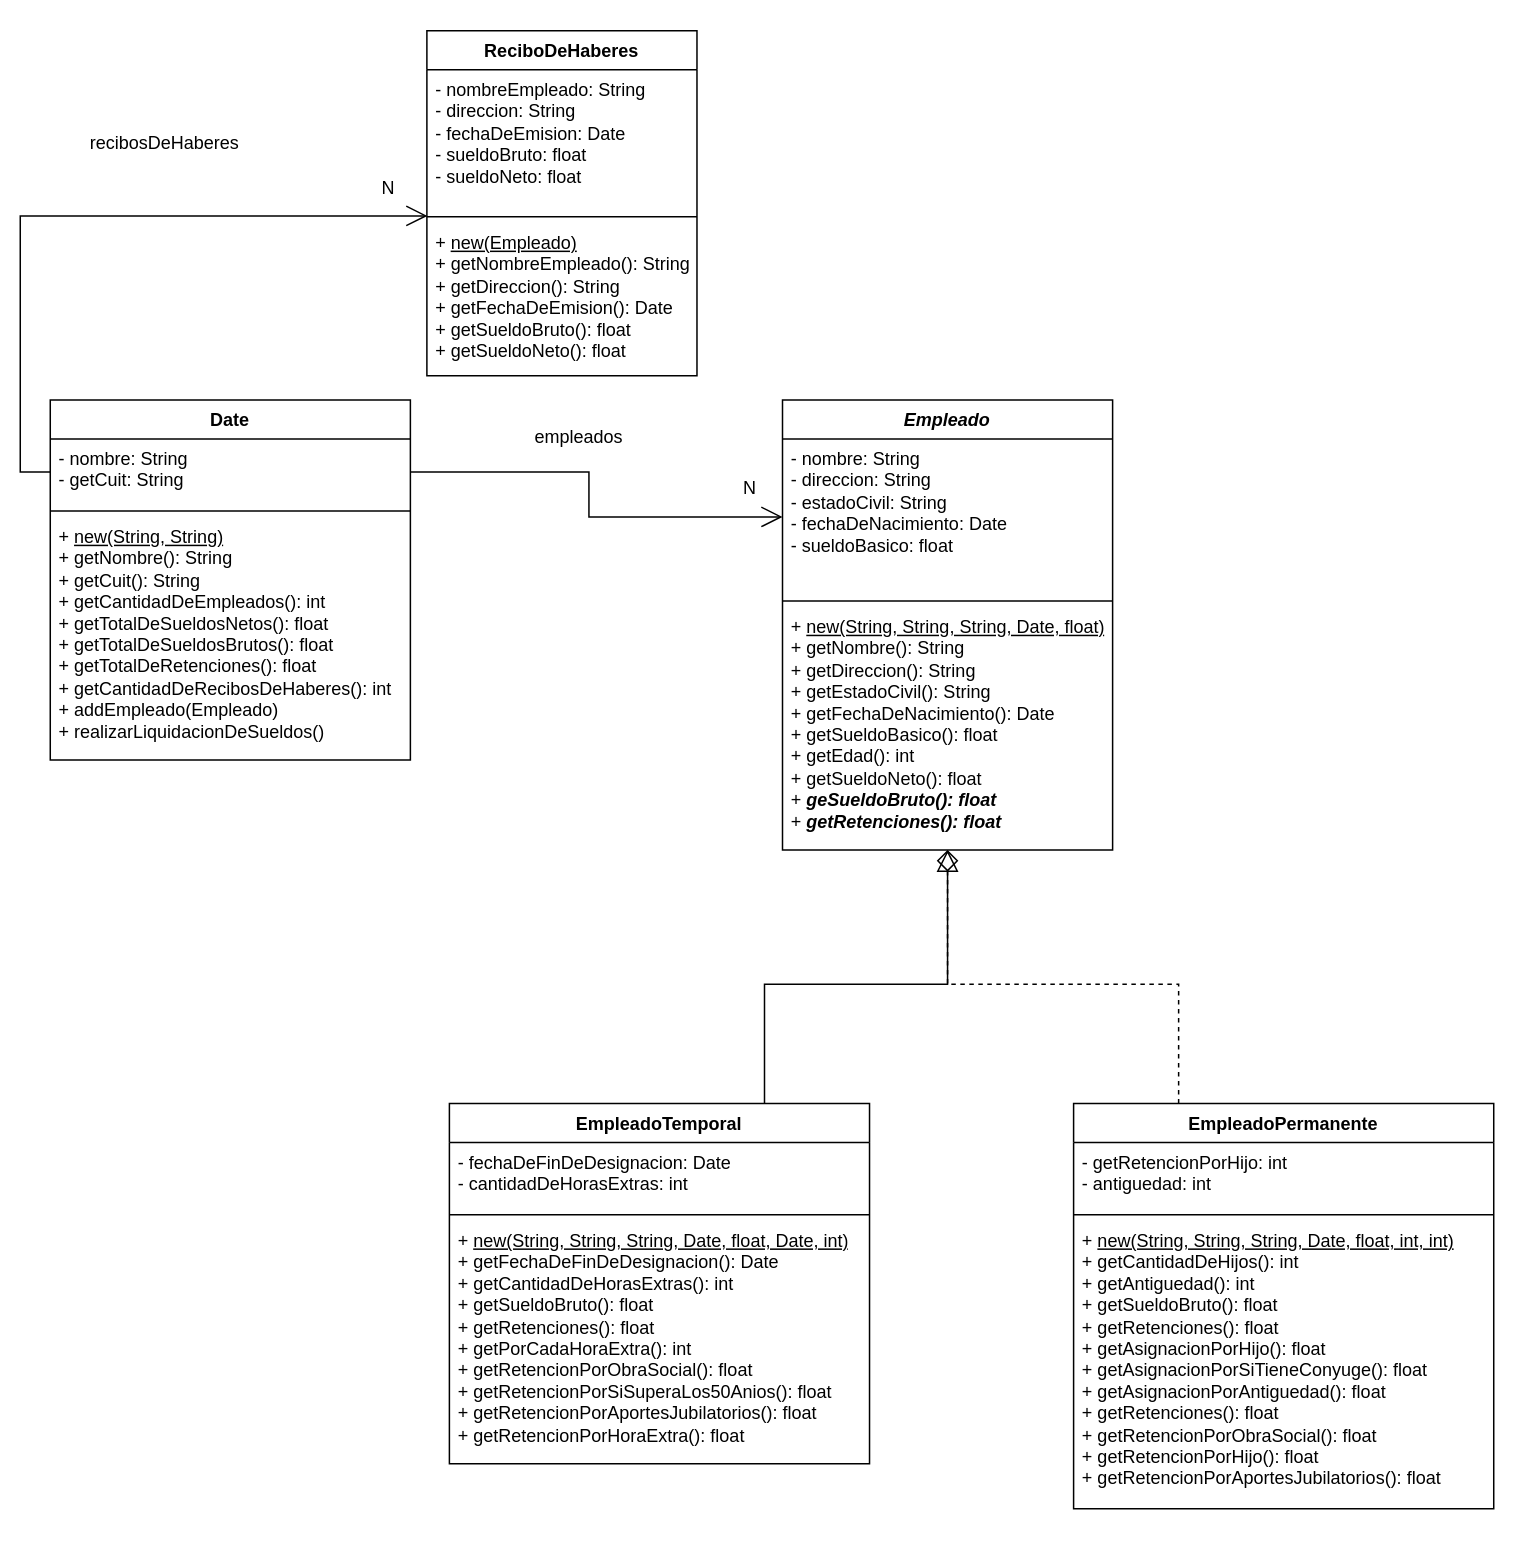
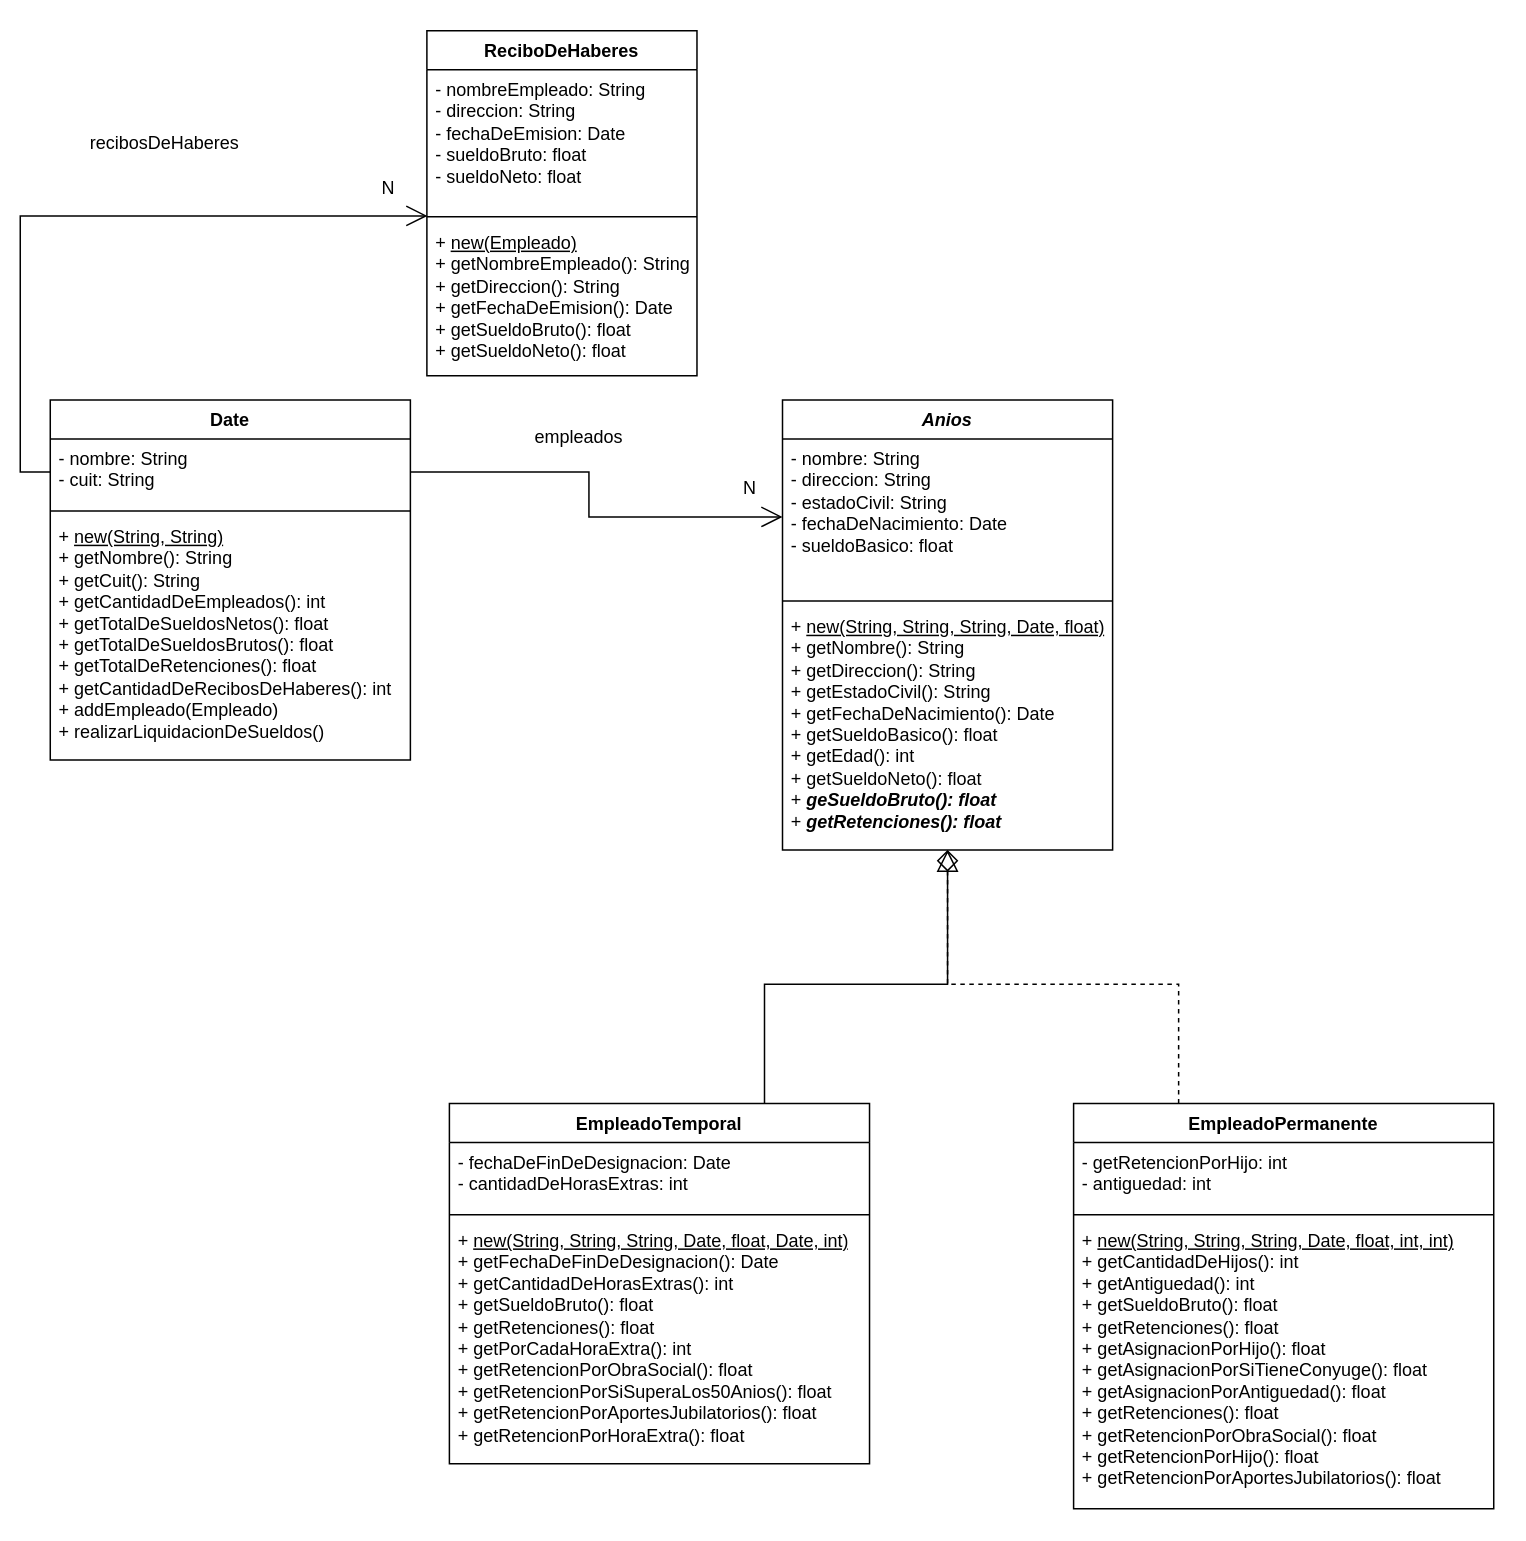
node "Empleado": label "Empleado" -> "Anios"
node "- nombre: String - getCuit: String": label "- nombre: String - getCuit: String" -> "- nombre: String - cuit: String"
